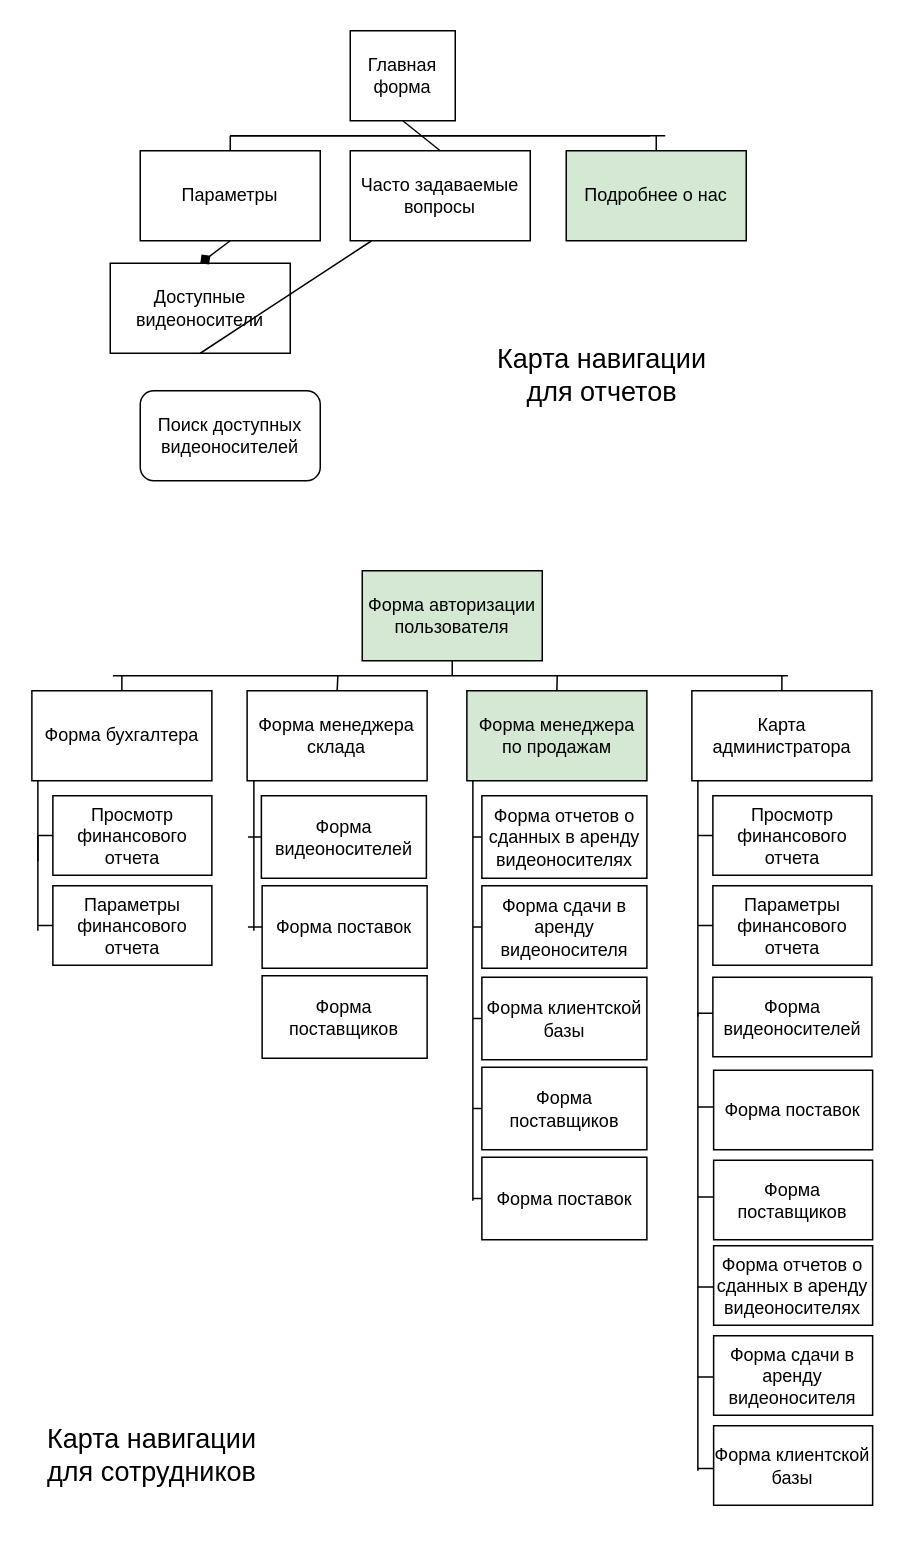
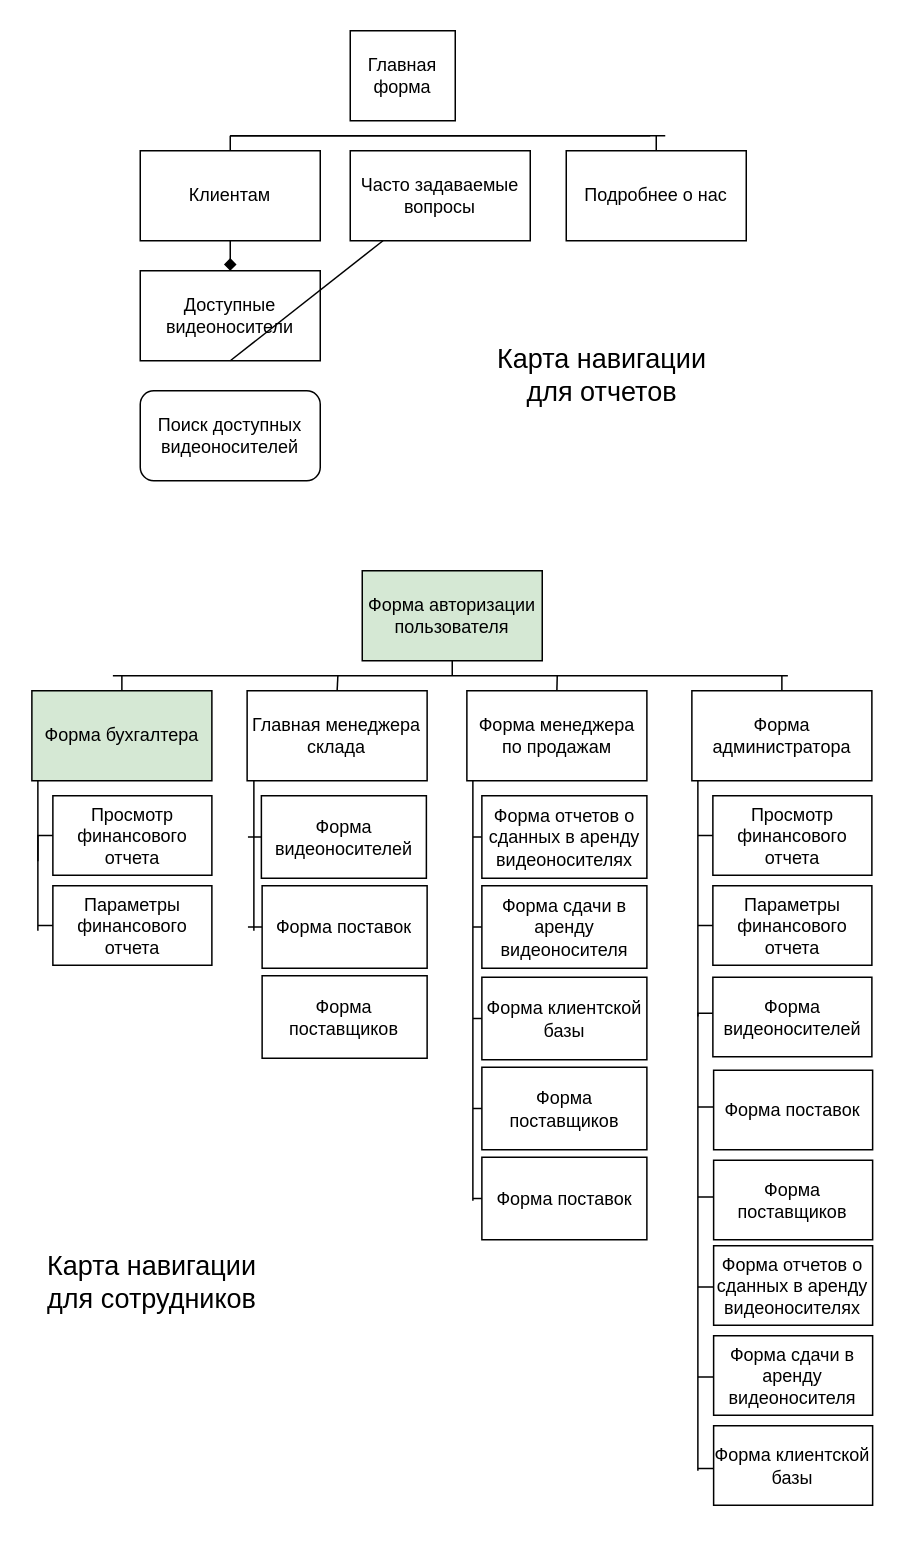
edge "Главная форма" -- "Часто задаваемые вопросы": removed
node "Параметры": label "Параметры" -> "Клиентам"
node "Подробнее о нас": fillcolor #d5e8d4 -> #ffffff
node "Доступные видеоносители": moved (200, 308) -> (230, 316)
node "Форма бухгалтера": fillcolor #ffffff -> #d5e8d4
node "Форма менеджера склада": label "Форма менеджера склада" -> "Главная менеджера склада"
node "Форма менеджера по продажам": fillcolor #d5e8d4 -> #ffffff
node "Карта администратора": label "Карта администратора" -> "Форма администратора"
node "Карта навигации для сотрудников": moved (152, 1456) -> (152, 1283)
